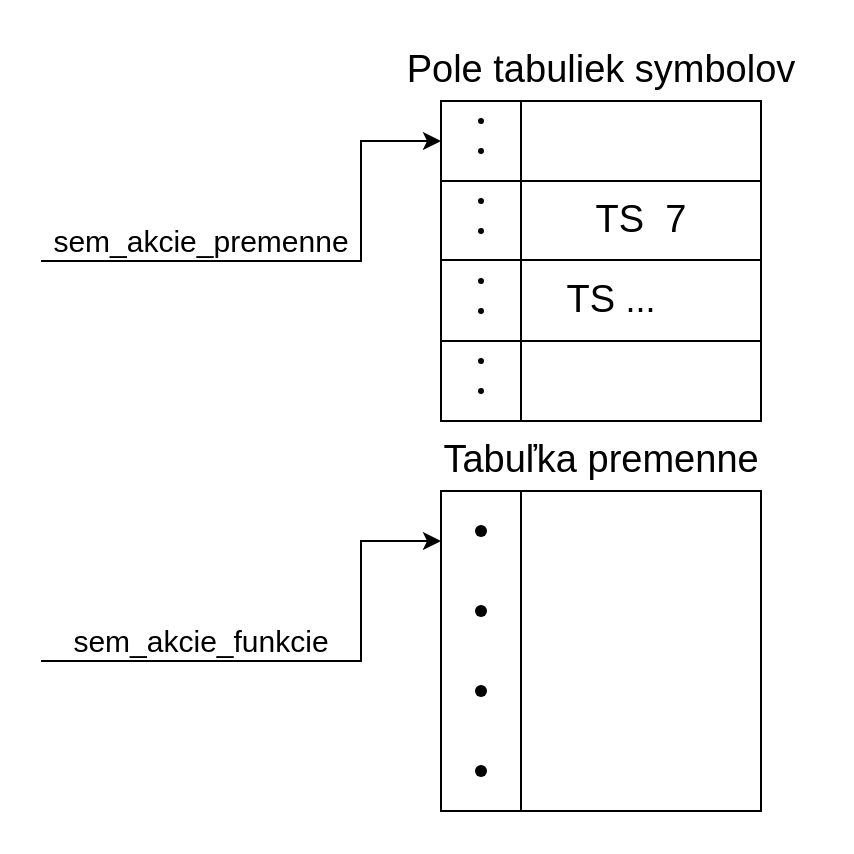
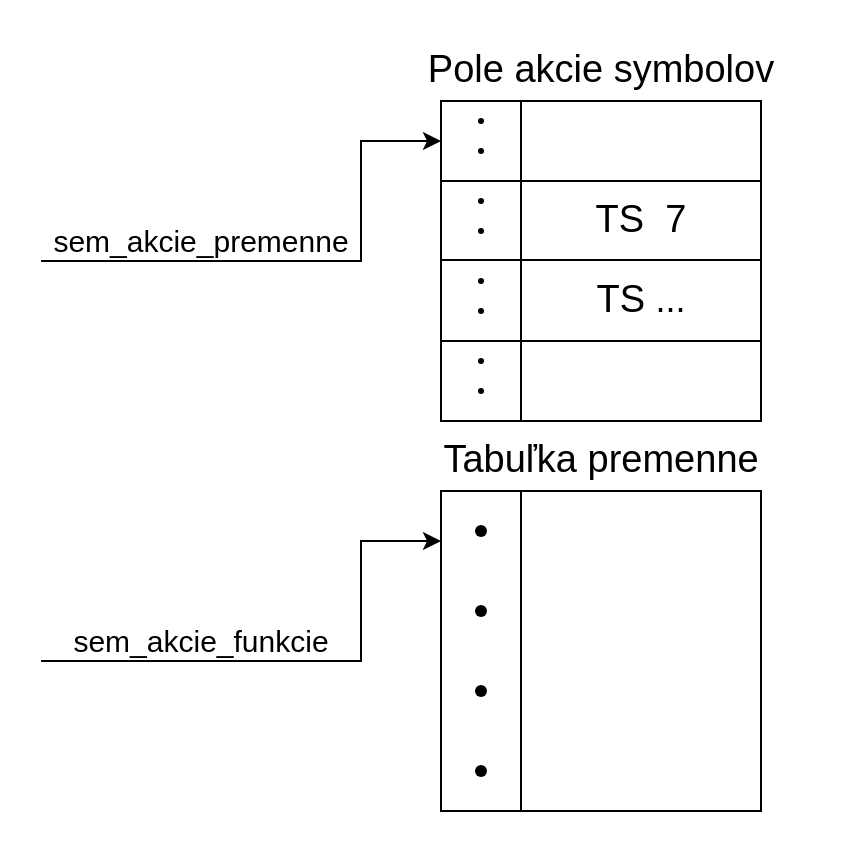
node "Pole tabuliek symbolov": label "Pole tabuliek symbolov" -> "Pole akcie symbolov"
node "TS ...": moved (611, 301) -> (641, 301)
